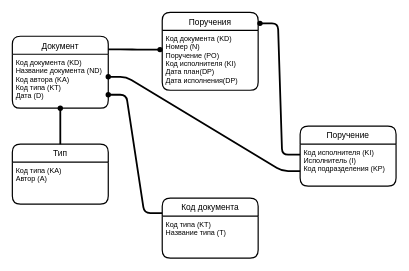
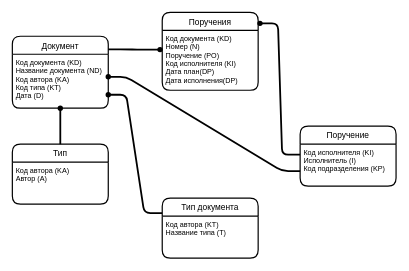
node "Код типа (KA) Автор (A)": label "Код типа (KA) Автор (A)" -> "Код автора (KA) Автор (A)"
node "Код документа": label "Код документа" -> "Тип документа"
node "Код типа (KT) Название типа (T)": label "Код типа (KT) Название типа (T)" -> "Код автора (KT) Название типа (T)"
